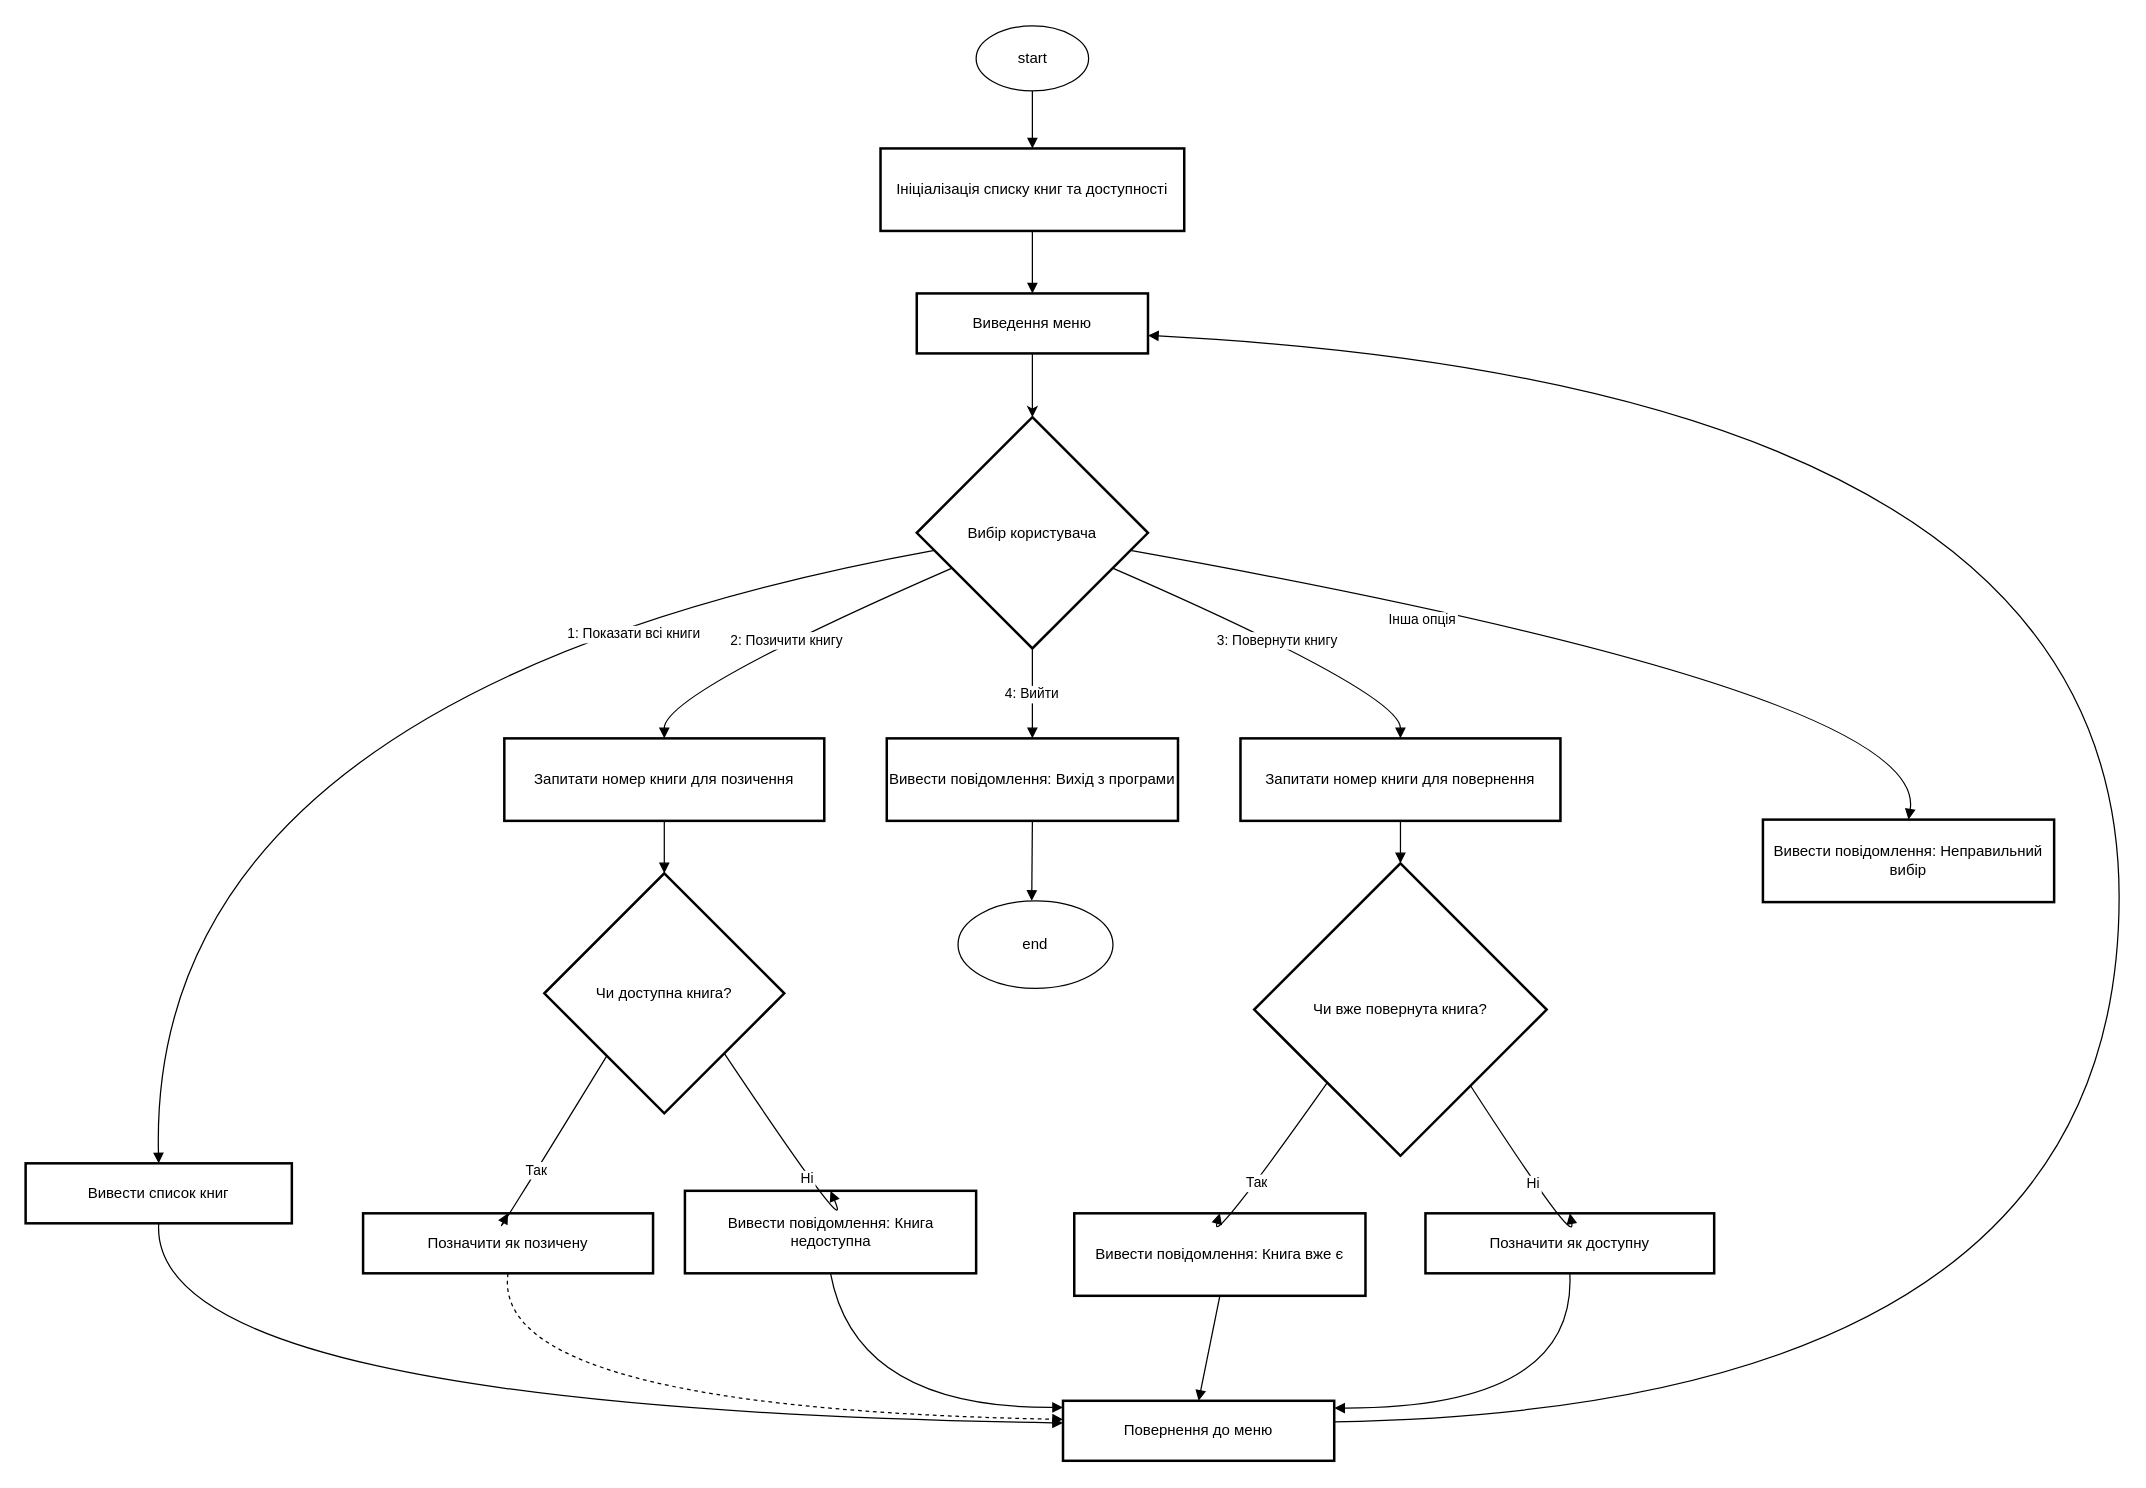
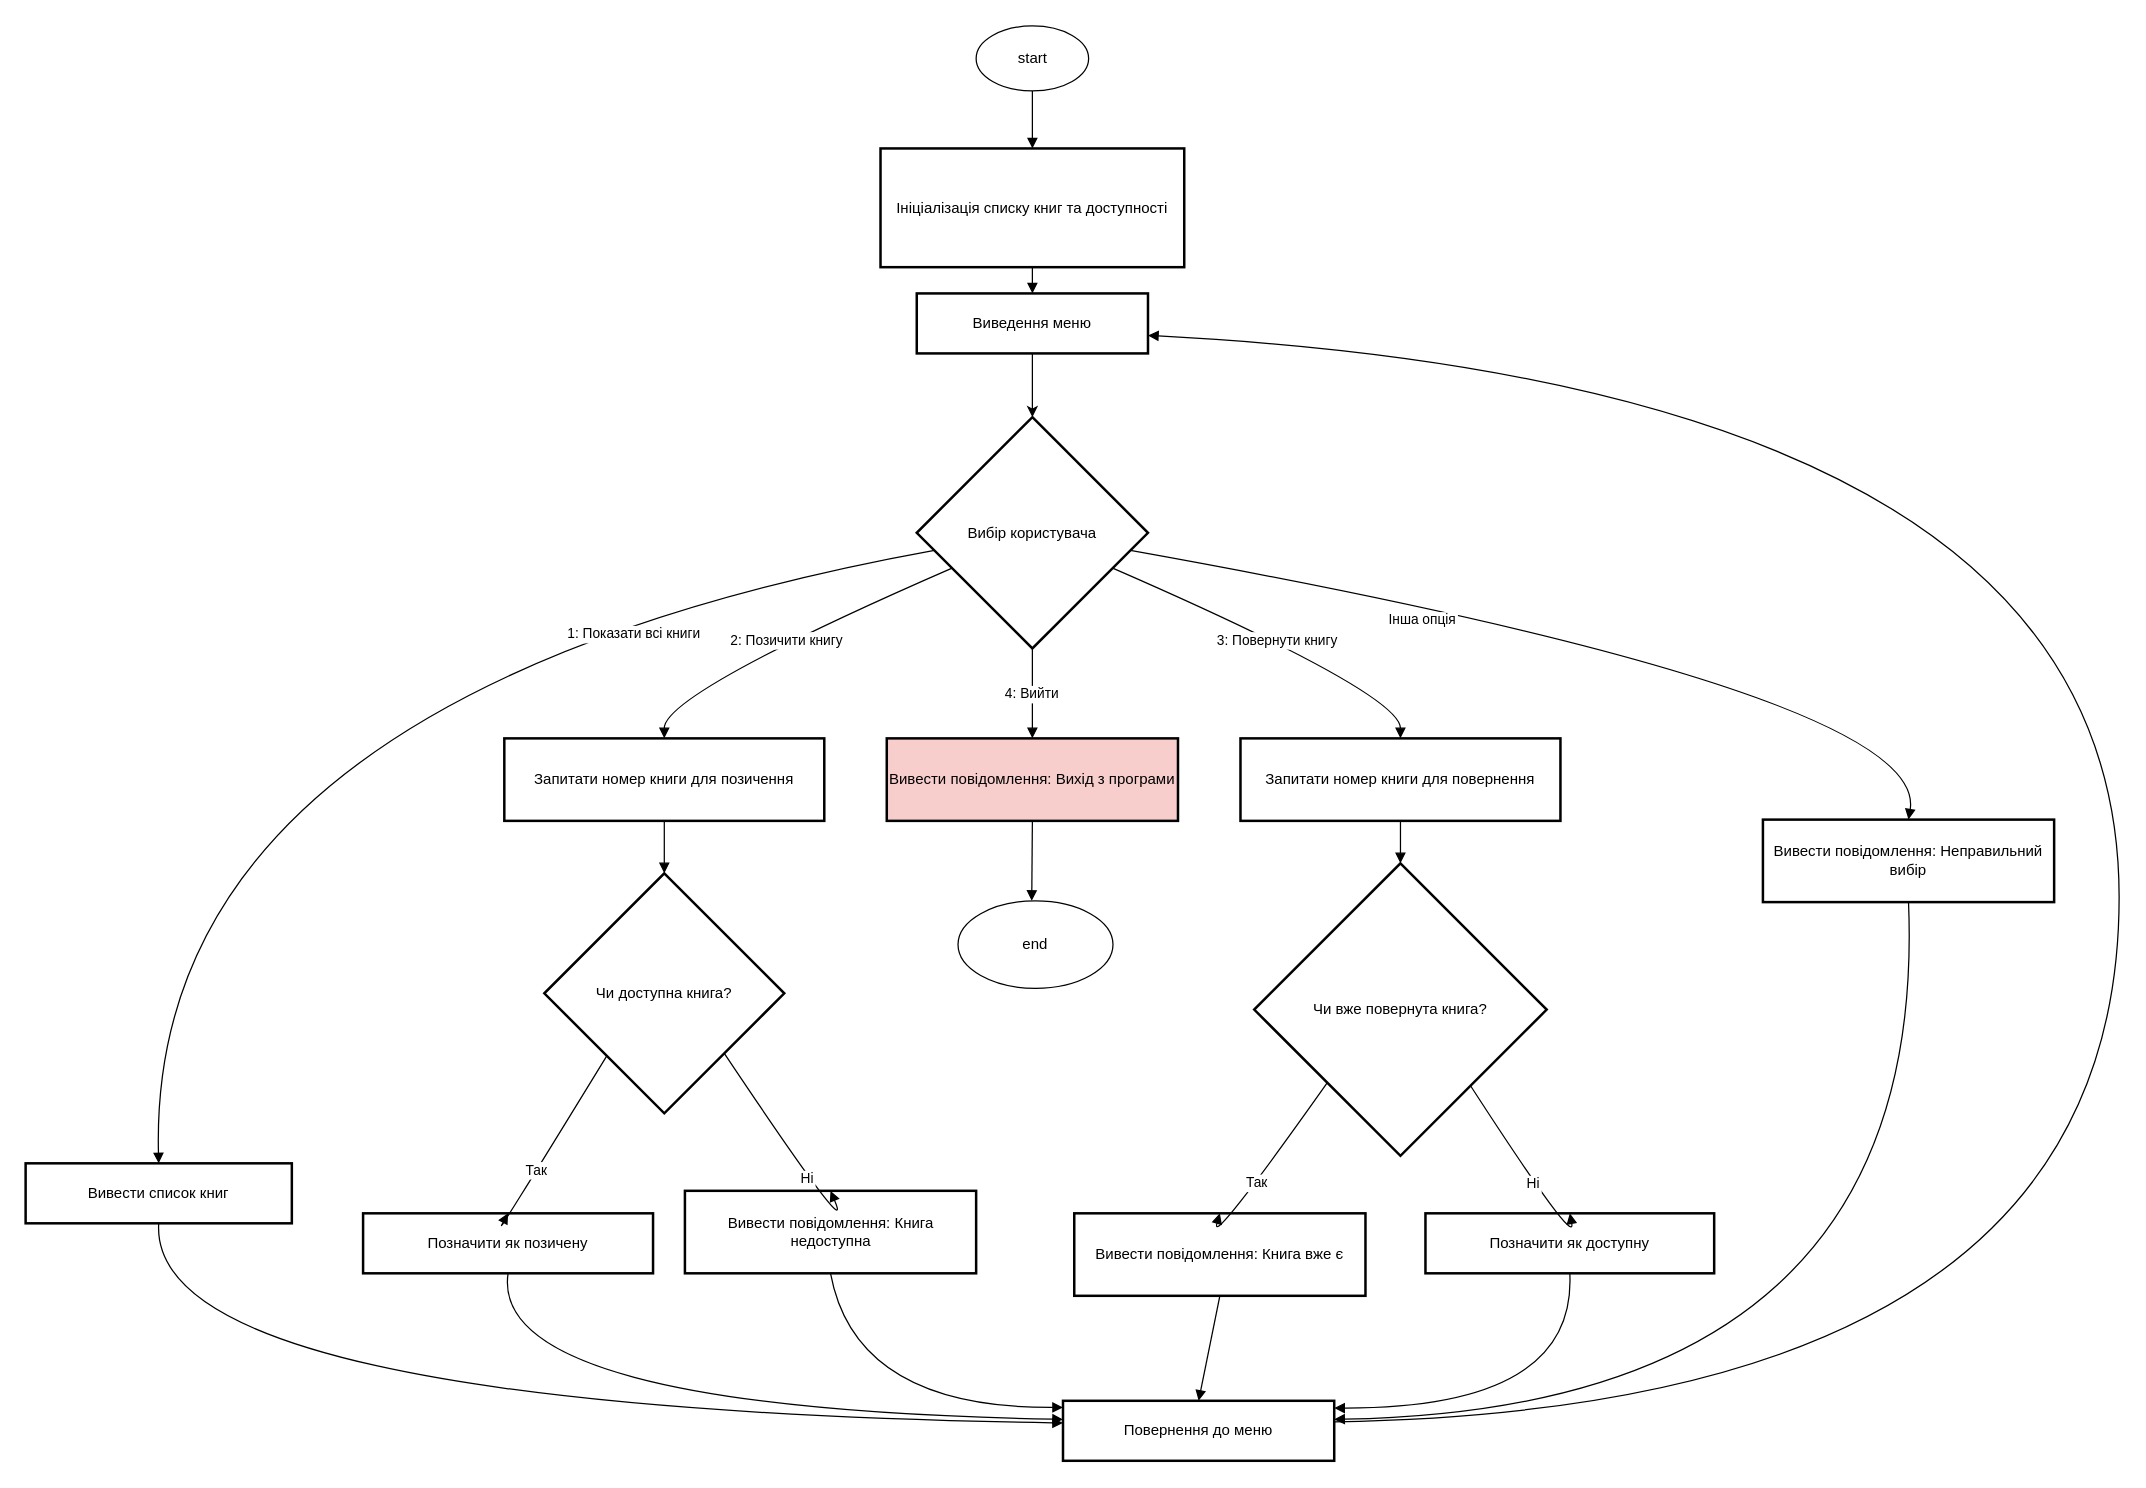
node "Ініціалізація списку книг та доступності": size 304x83 -> 304x119
node "Вивести повідомлення: Вихід з програми": fillcolor #ffffff -> #f8cecc
edge "Вивести повідомлення: Неправильний вибір" -> "Повернення до меню": added
edge "Позначити як позичену" -> "Повернення до меню": style dashed -> solid
